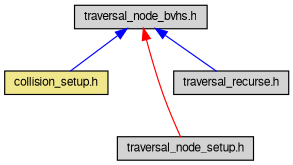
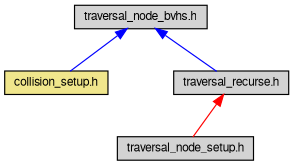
edge "traversal_node_setup.h" -> "traversal_node_bvhs.h": now "traversal_node_setup.h" -> "traversal_recurse.h"
